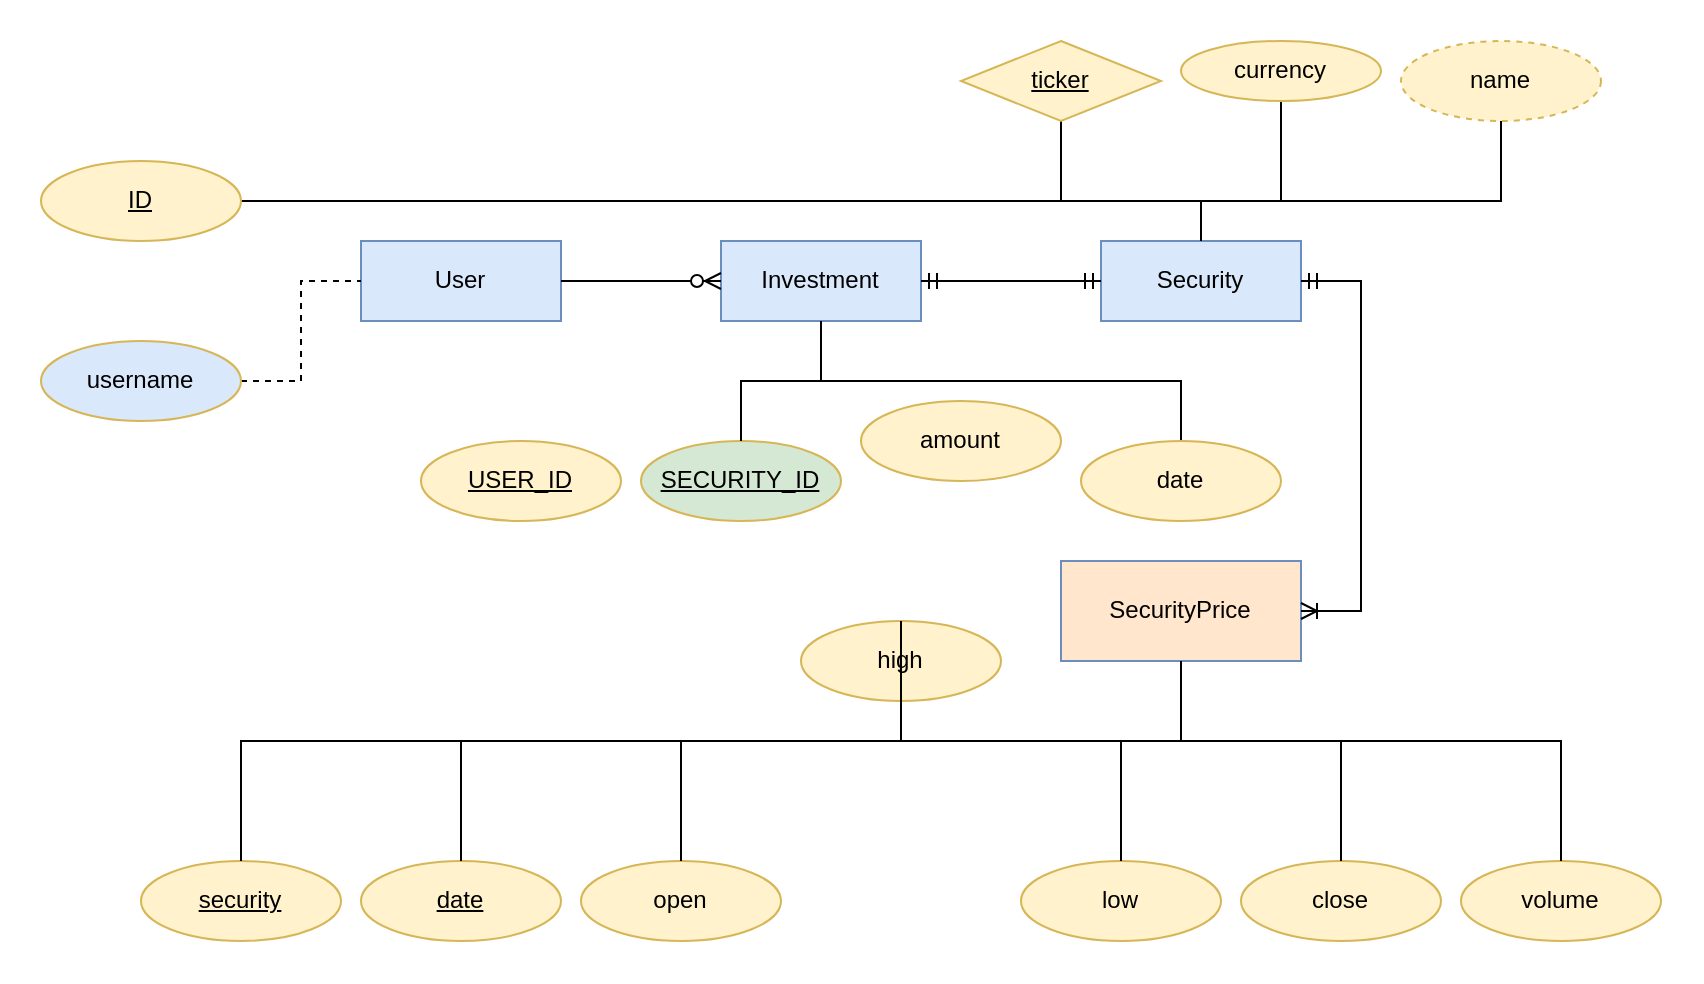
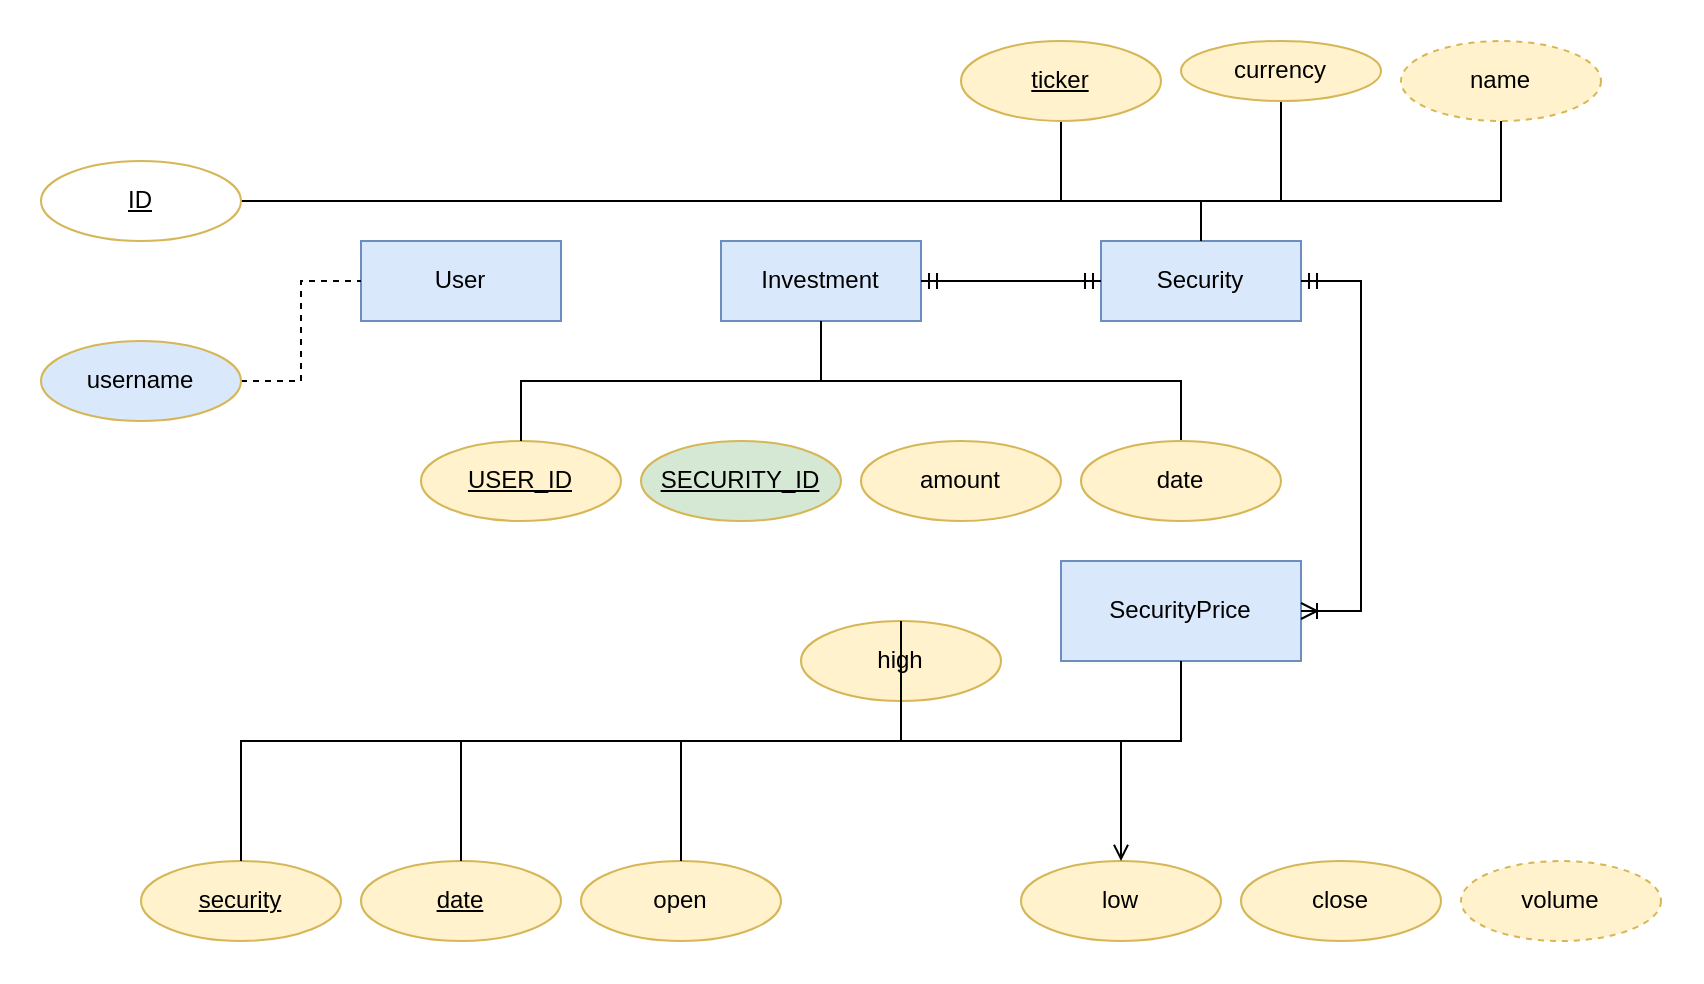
node "ticker": shape diamond -> ellipse
node "ID": fillcolor #fff2cc -> #ffffff
edge "User" -> "Investment": removed
edge "Investment" -- "SECURITY_ID": now "Investment" -- "USER_ID"
node "amount": moved (961, 441) -> (961, 481)
node "SecurityPrice": fillcolor #ffe6cc -> #dae8fc
edge "SecurityPrice" -- "volume": removed
edge "SecurityPrice" -- "close": removed
edge "SecurityPrice" -- "low": arrowhead none -> open
node "volume": style solid -> dashed
